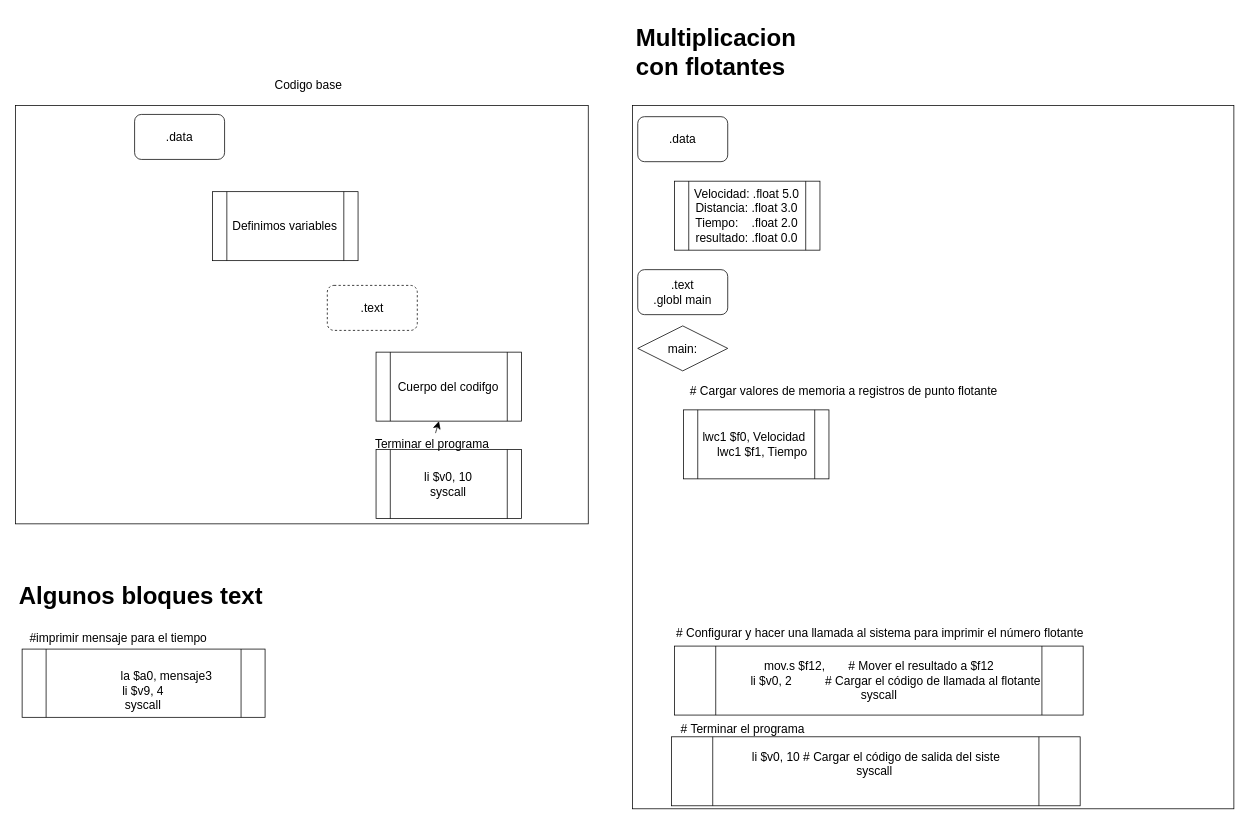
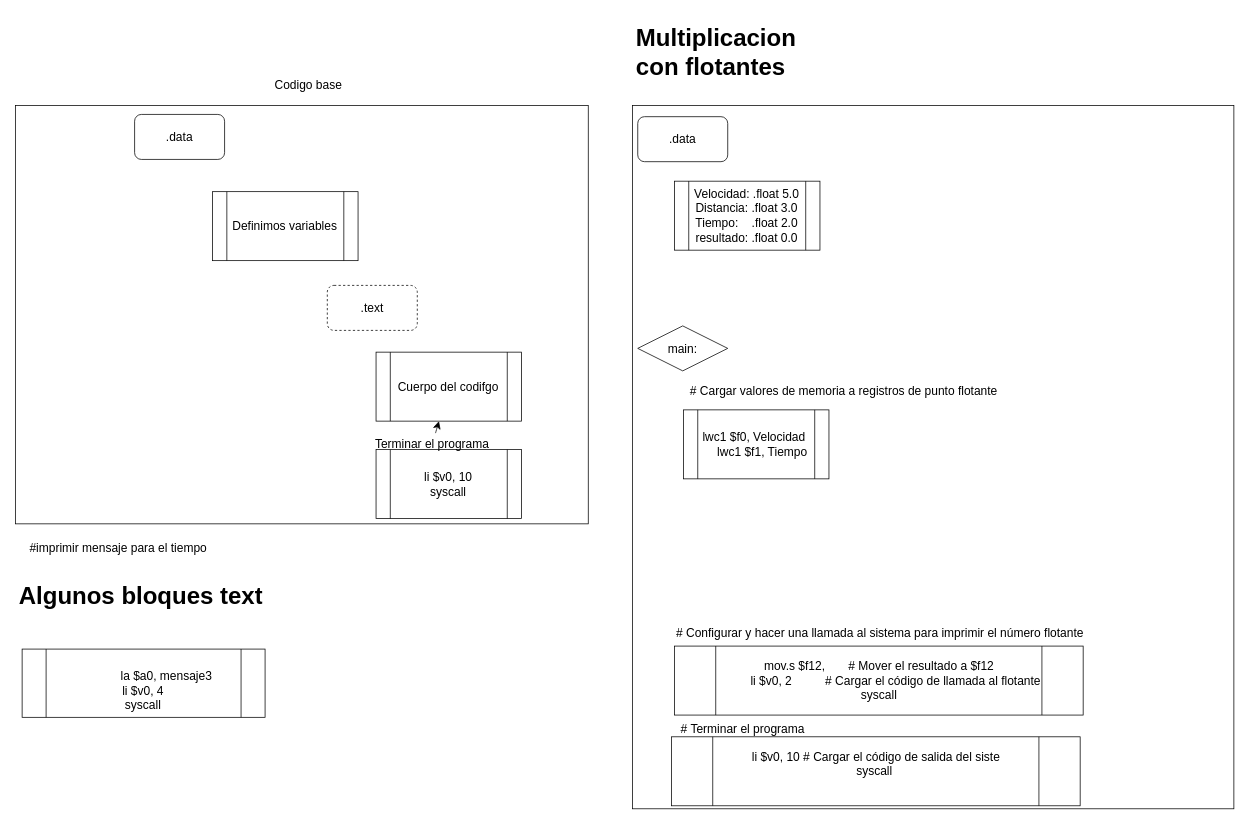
node ".text.globl main": removed
node "#imprimir mensaje para el tiempo": moved (118, 638) -> (118, 548)
node "la $a0, mensaje3 li $v9, 4 syscall": label "la $a0, mensaje3 li $v9, 4 syscall" -> "la $a0, mensaje3 li $v0, 4 syscall"
